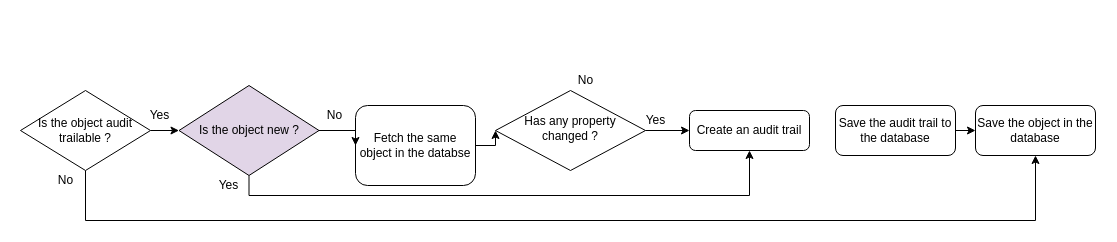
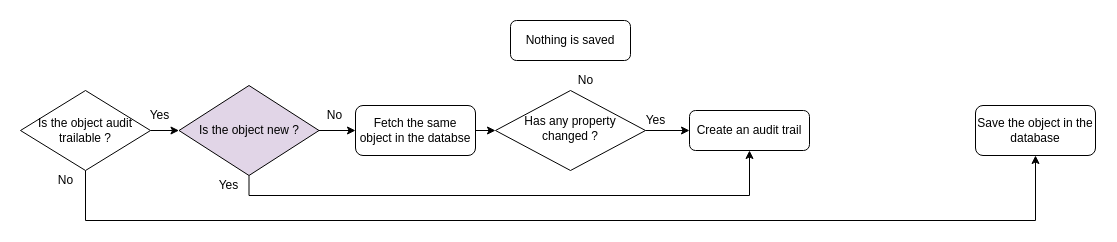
node "Nothing is saved": added
node "Save the audit trail to the database": removed
edge "Save the audit trail to the database" -> "Save the object in the database": removed
node "Fetch the same object in the databse": size 120x80 -> 120x50
